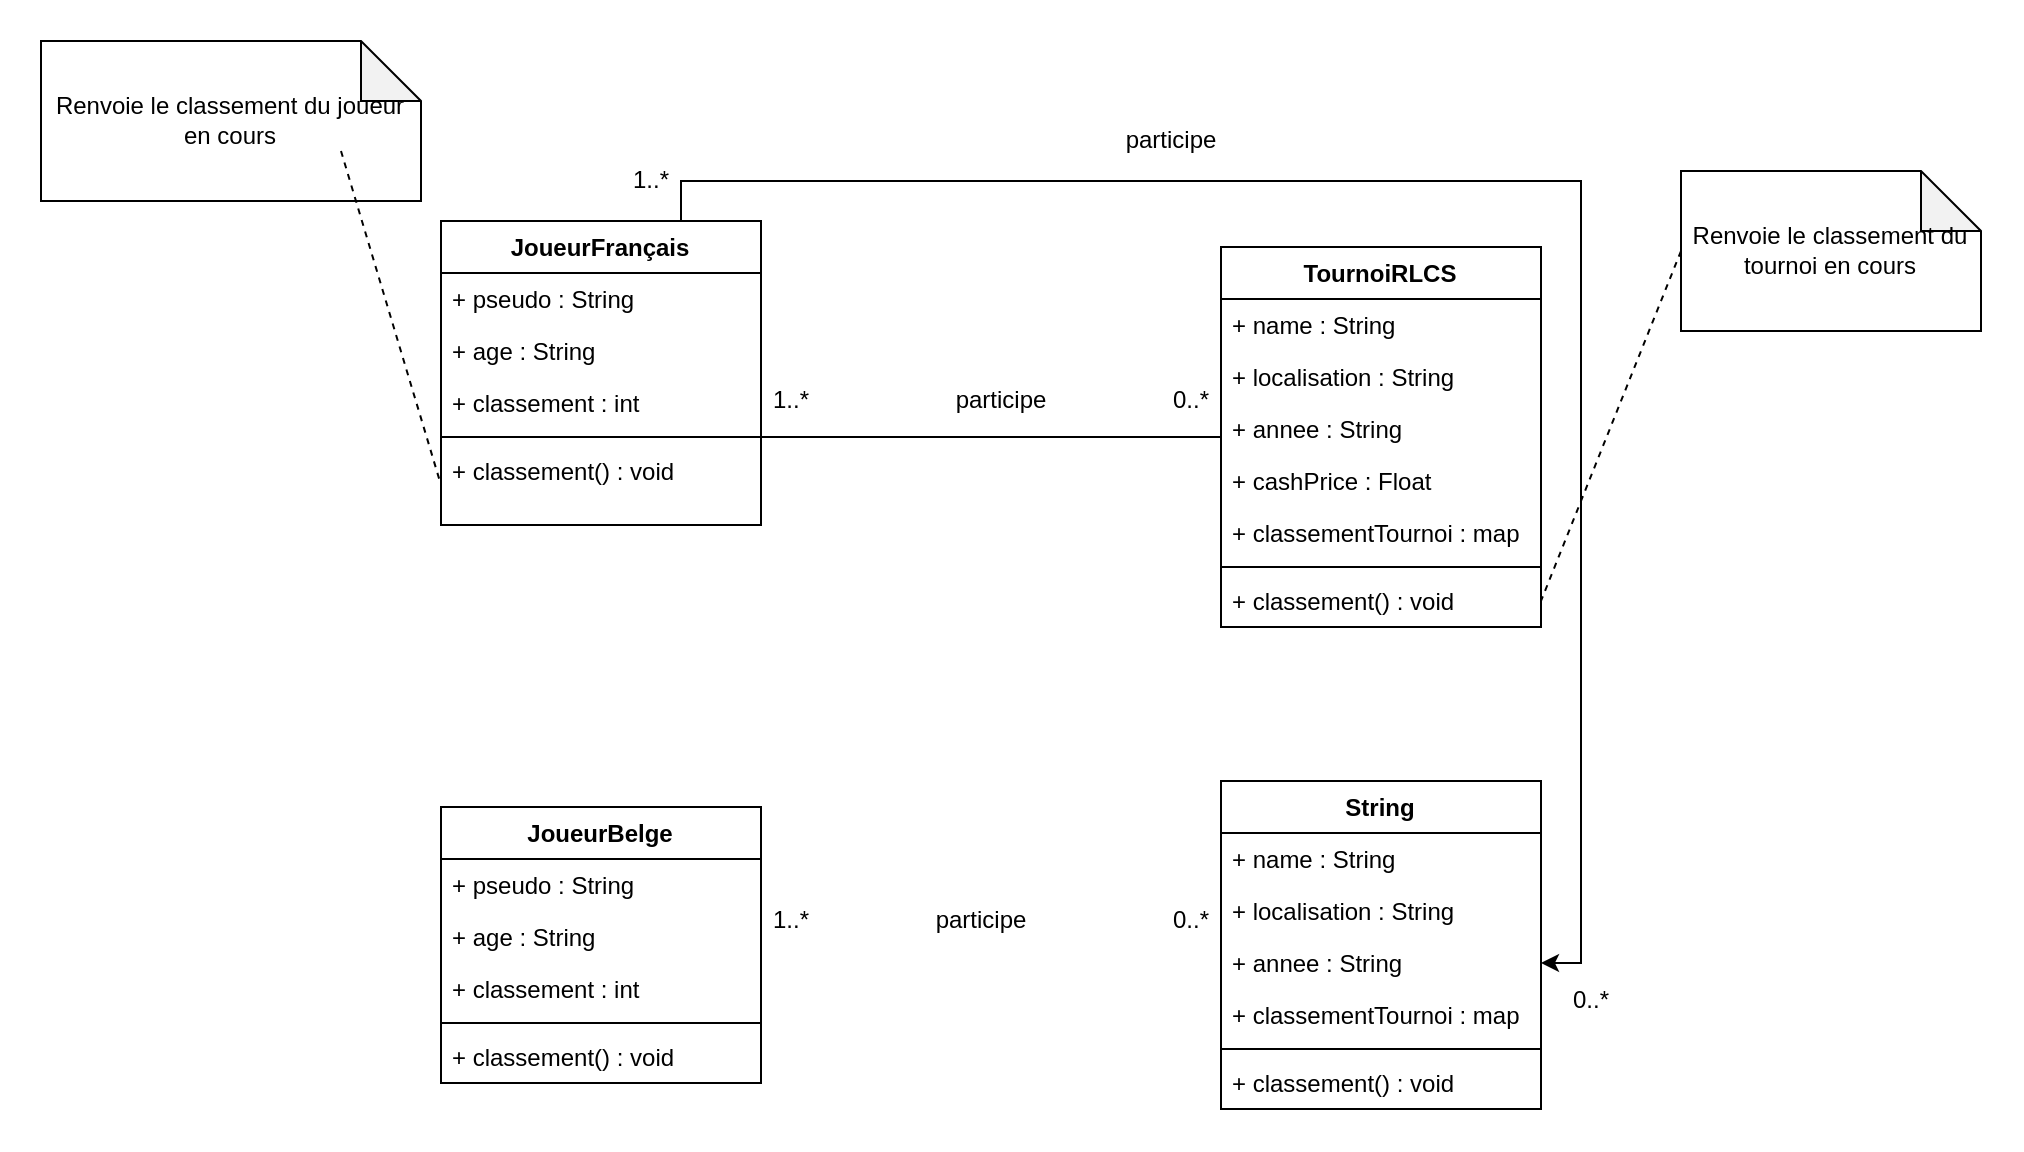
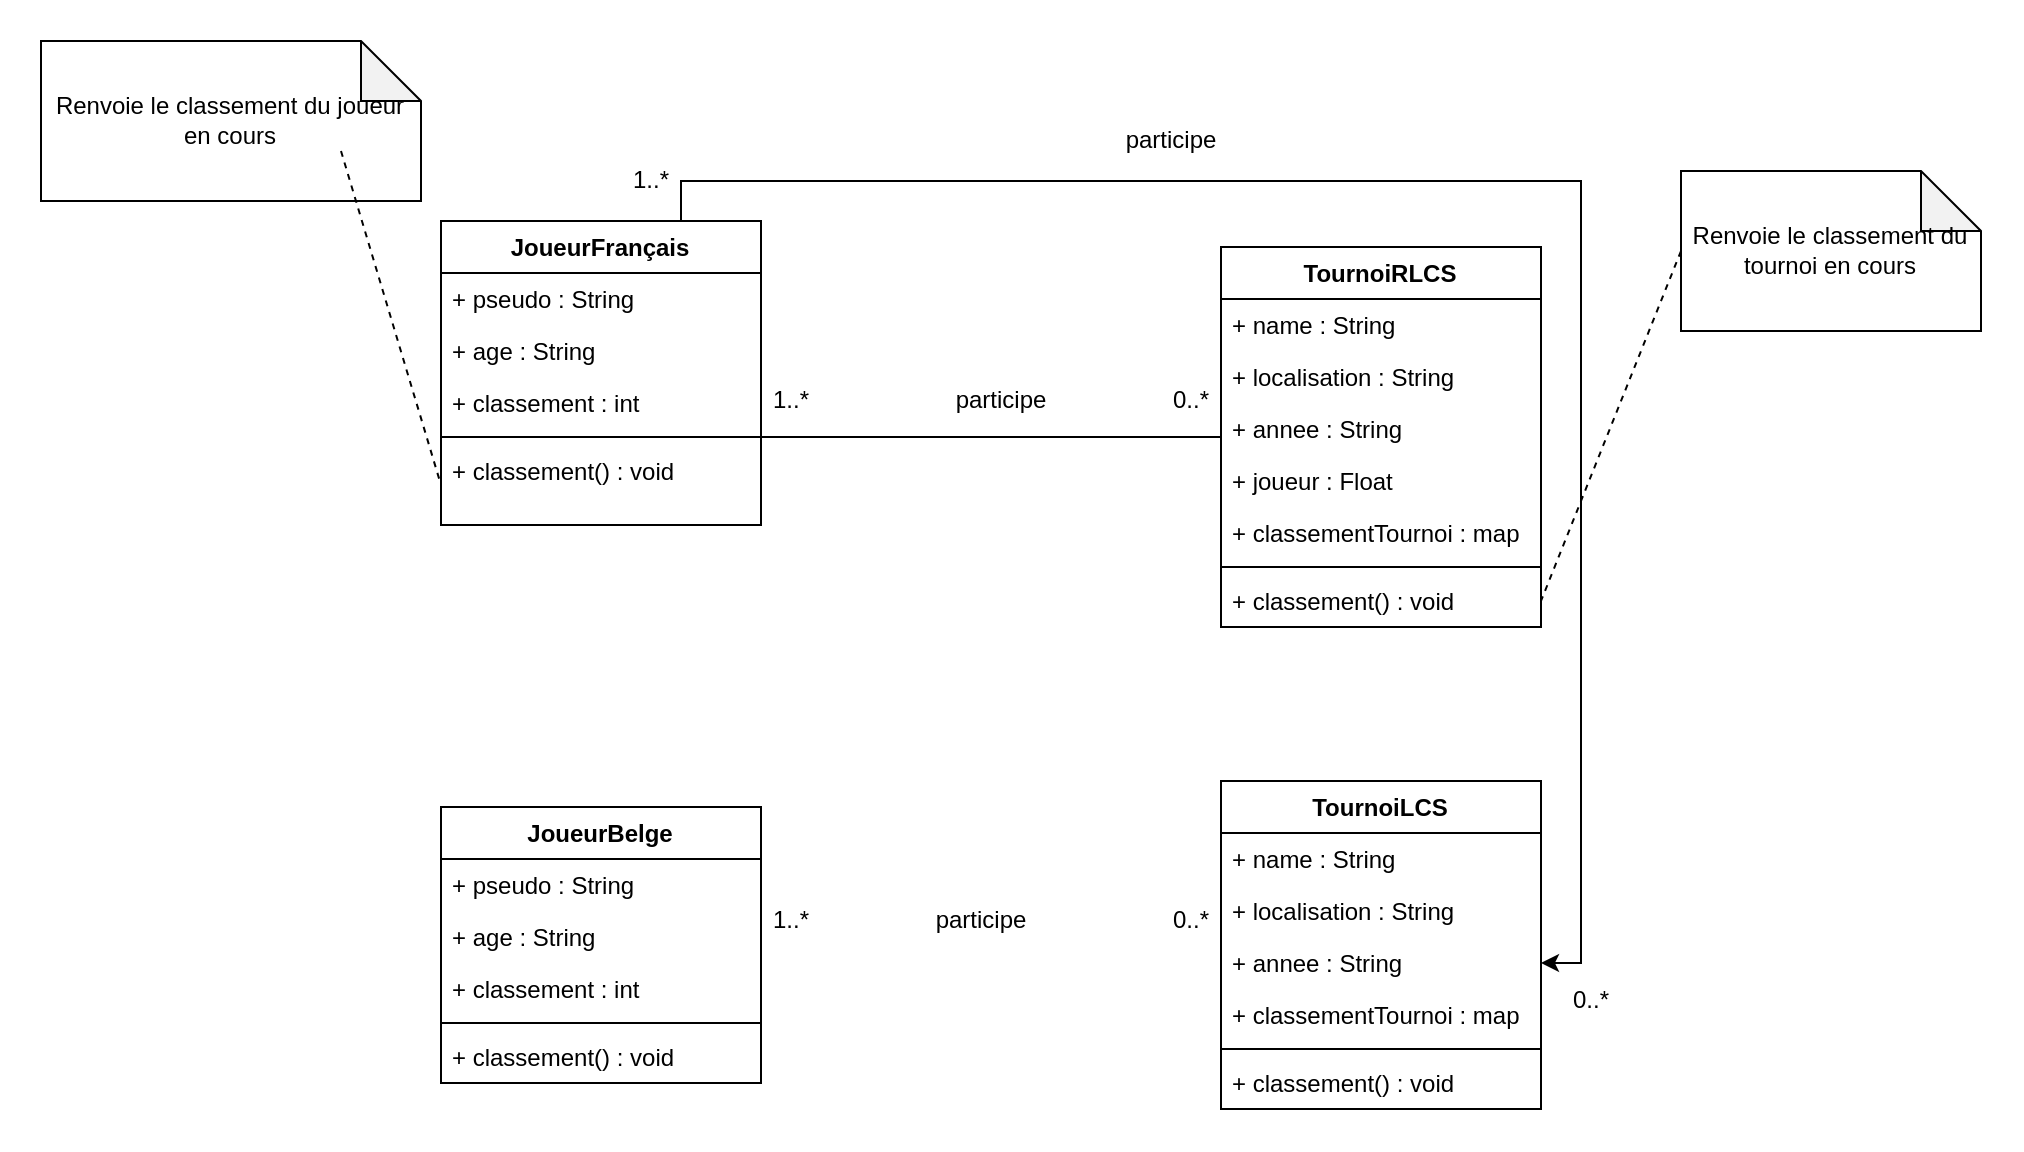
node "+ cashPrice : Float": label "+ cashPrice : Float" -> "+ joueur : Float"
node "String": label "String" -> "TournoiLCS"
